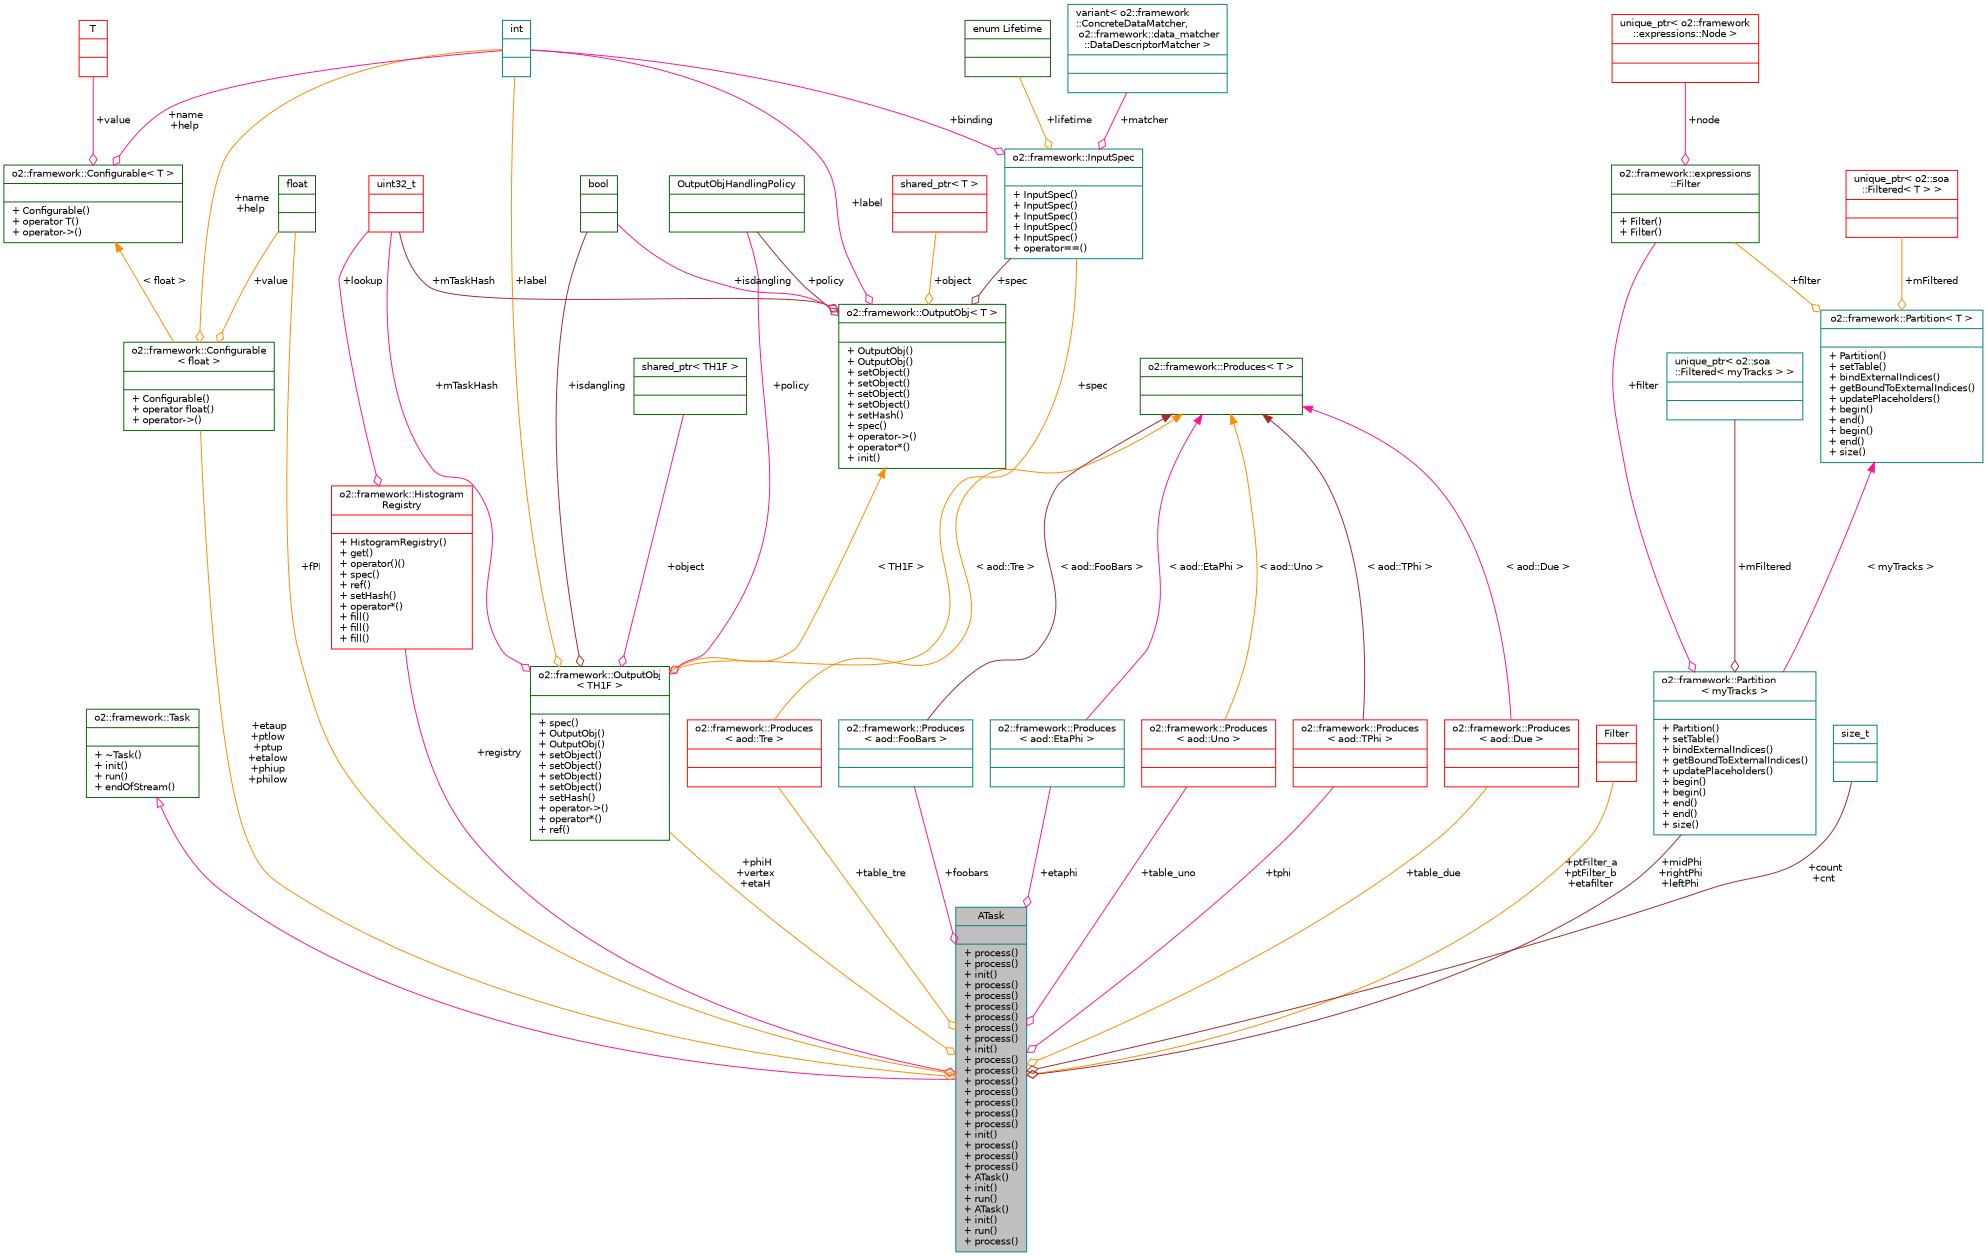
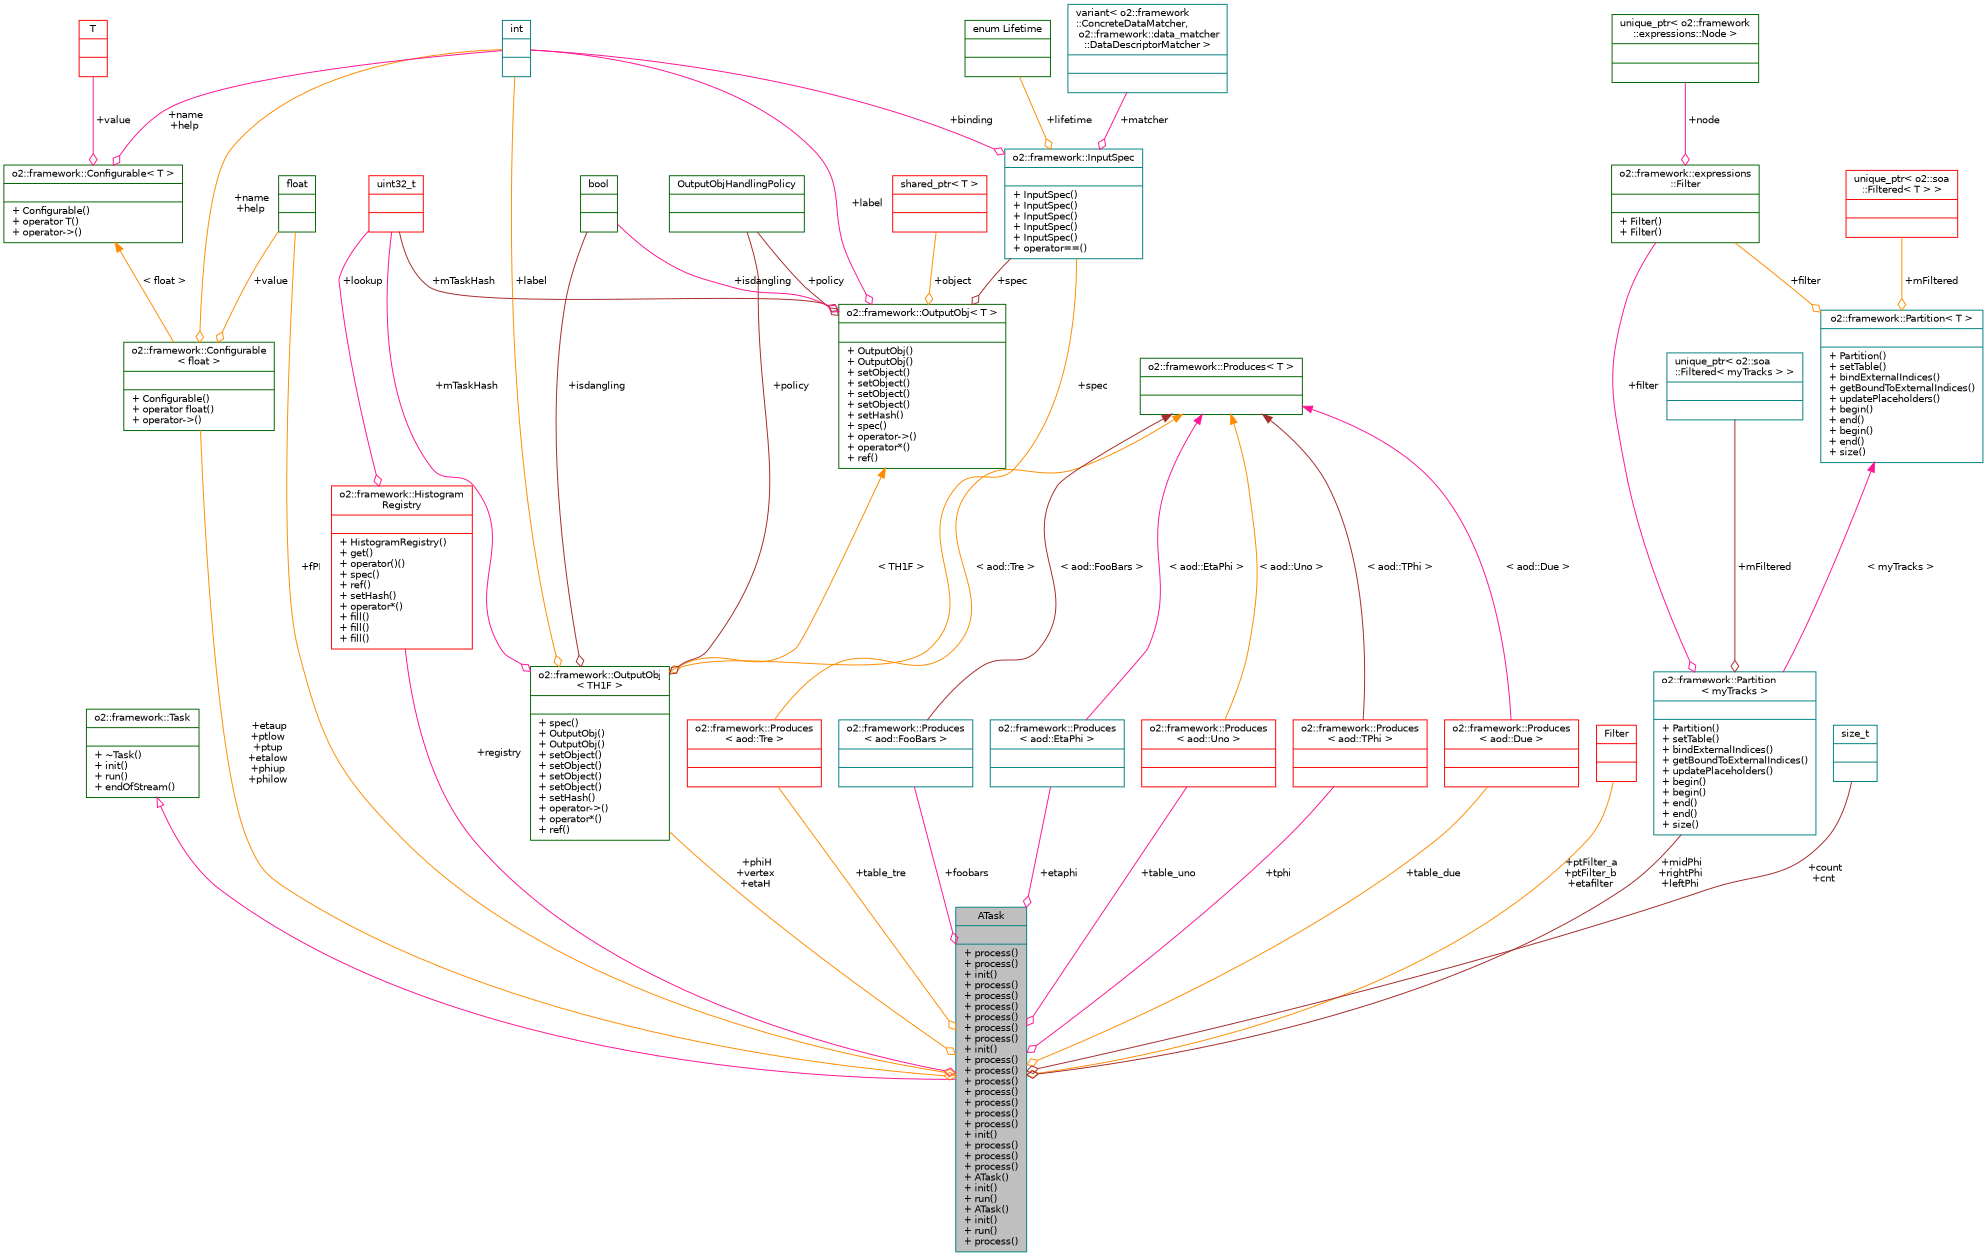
node "unique_ptr< o2::framework": color red -> darkgreen
node "shared_ptr< TH1F >": removed
node "o2::framework::OutputObj< T >": text "+ init()" -> "+ ref()"
edge "OutputObjHandlingPolicy" -> "o2::framework::OutputObj": color deeppink -> brown
